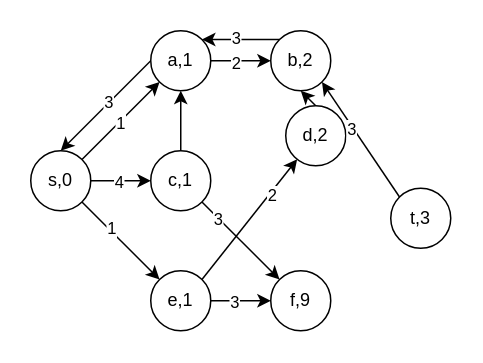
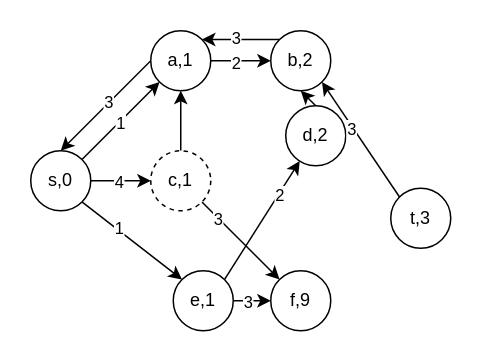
node "c,1": style solid -> dashed
node "e,1": moved (181, 301) -> (203, 301)
